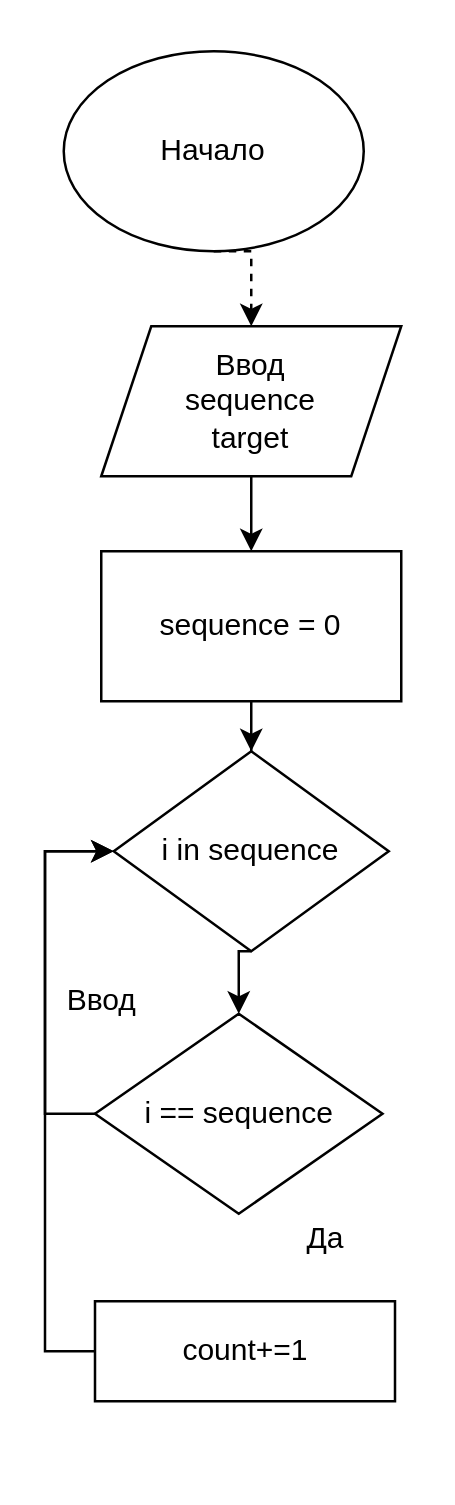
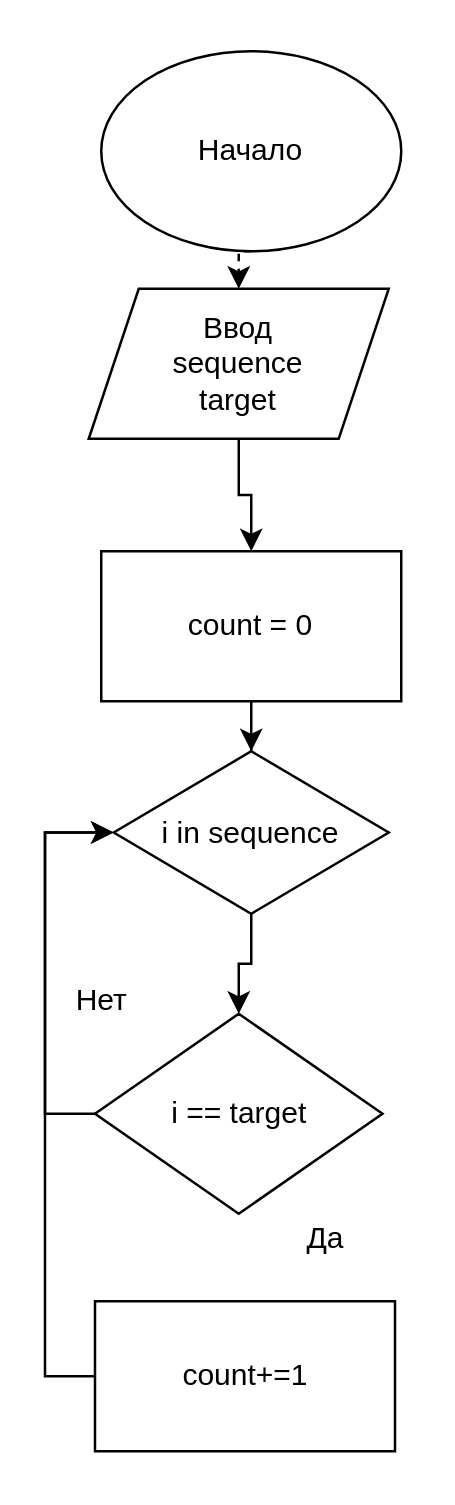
node "Начало": moved (214, 151) -> (251, 151)
node "Ввод sequence target": moved (251, 401) -> (239, 364)
node "sequence = 0": label "sequence = 0" -> "count = 0"
node "i in sequence": size 275x200 -> 275x163
node "Ввод": label "Ввод" -> "Нет"
node "i == sequence": label "i == sequence" -> "i == target"
node "count+=1": size 300x100 -> 300x150
